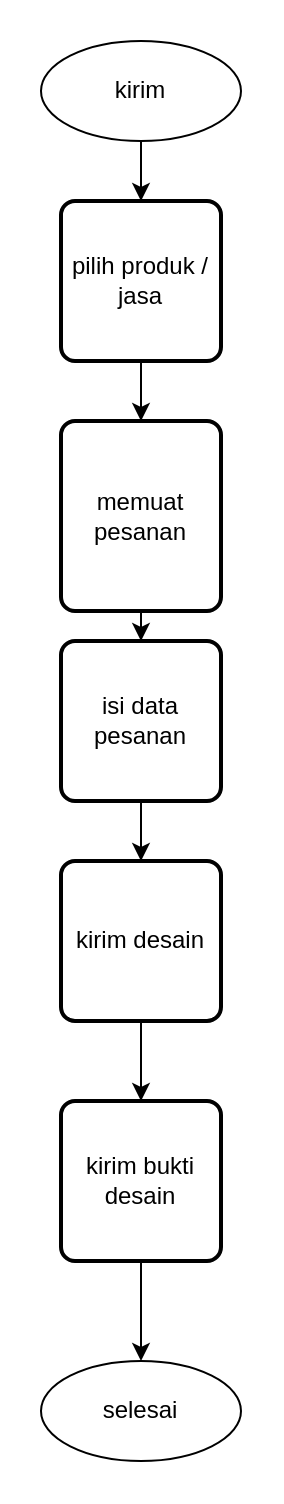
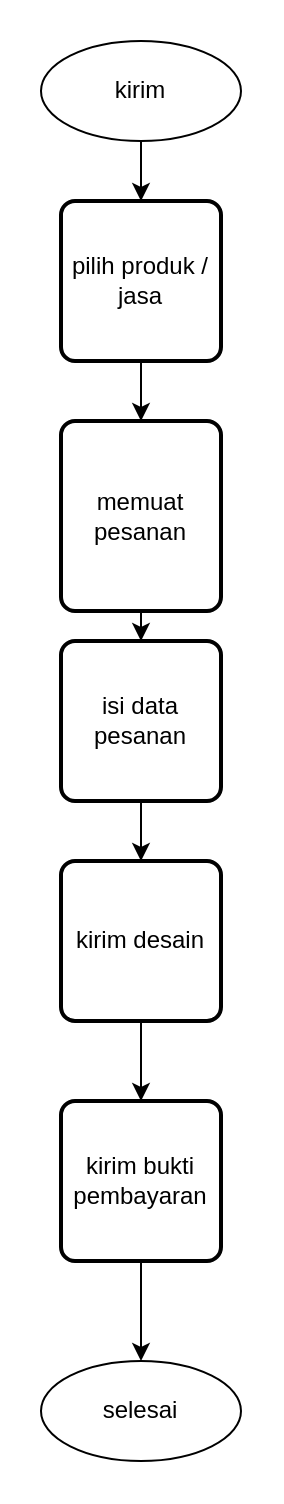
node "kirim bukti desain": label "kirim bukti desain" -> "kirim bukti pembayaran"
